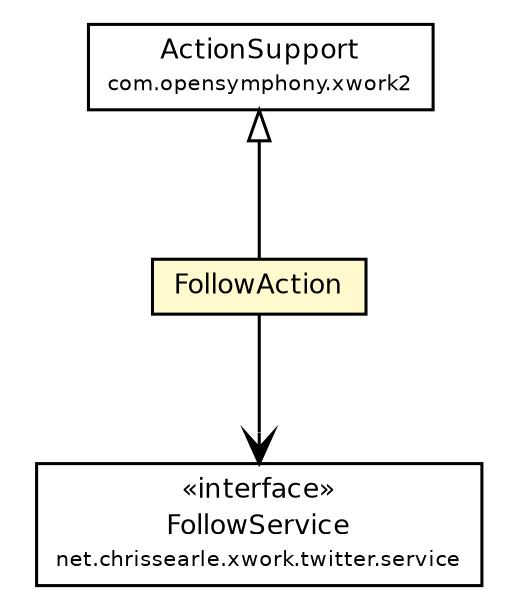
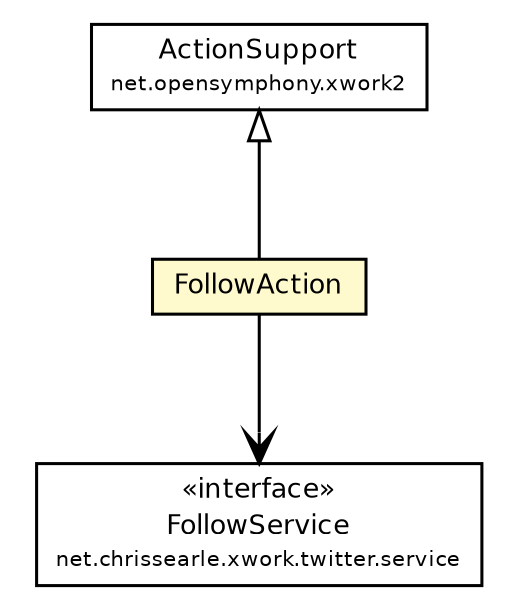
node "ActionSupport": text "com.opensymphony.xwork2" -> "net.opensymphony.xwork2"
